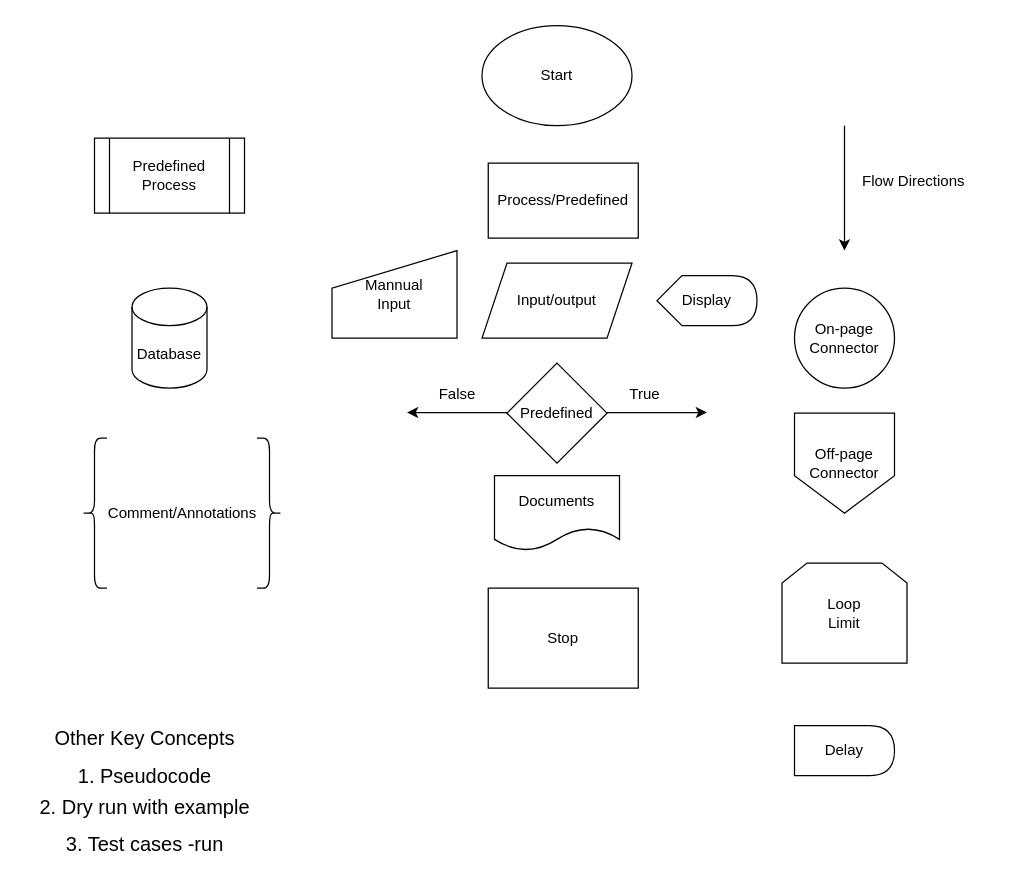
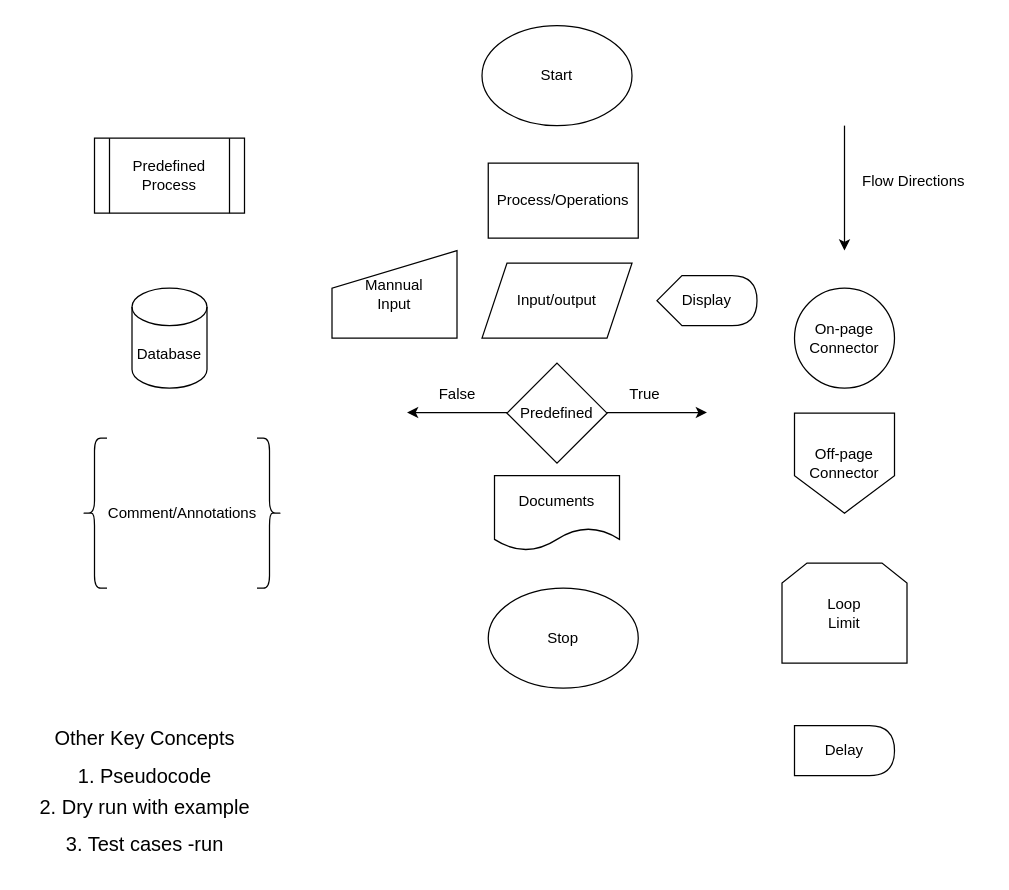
node "Process/Predefined": label "Process/Predefined" -> "Process/Operations"
node "Stop": shape rectangle -> ellipse
